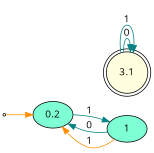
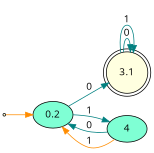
edge "0.2" -> "3.1": added, label "0"
node "1": label "1" -> "4"
